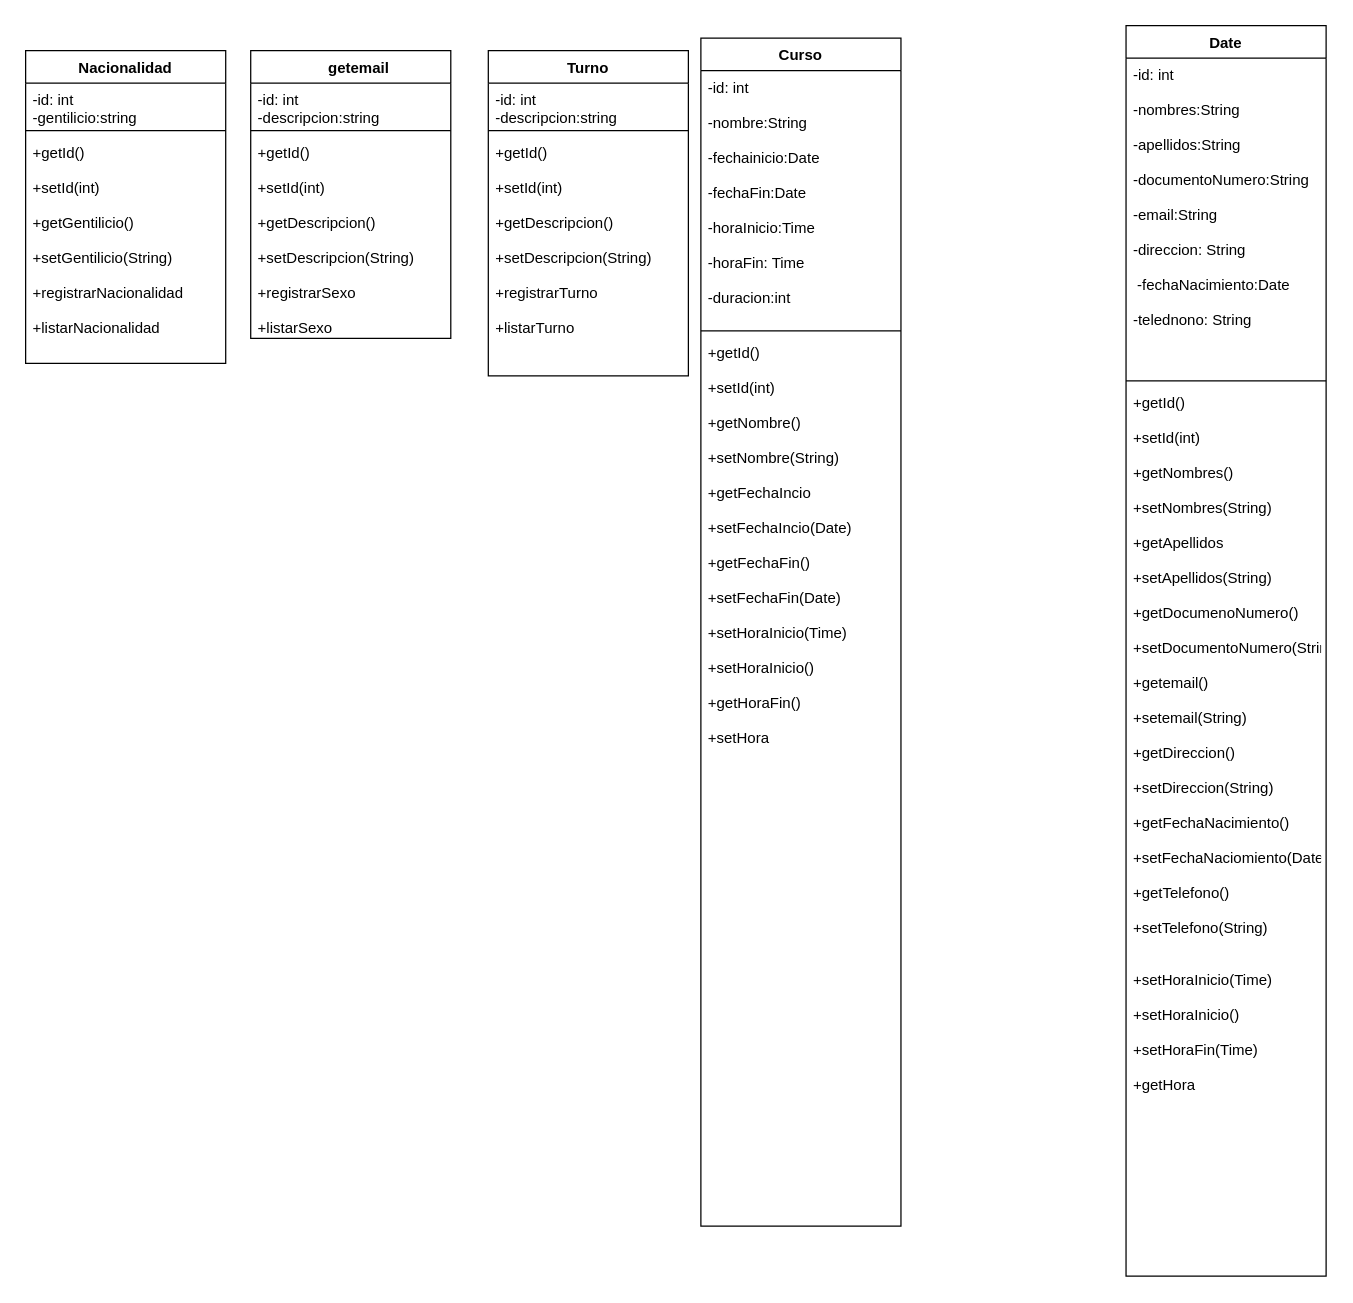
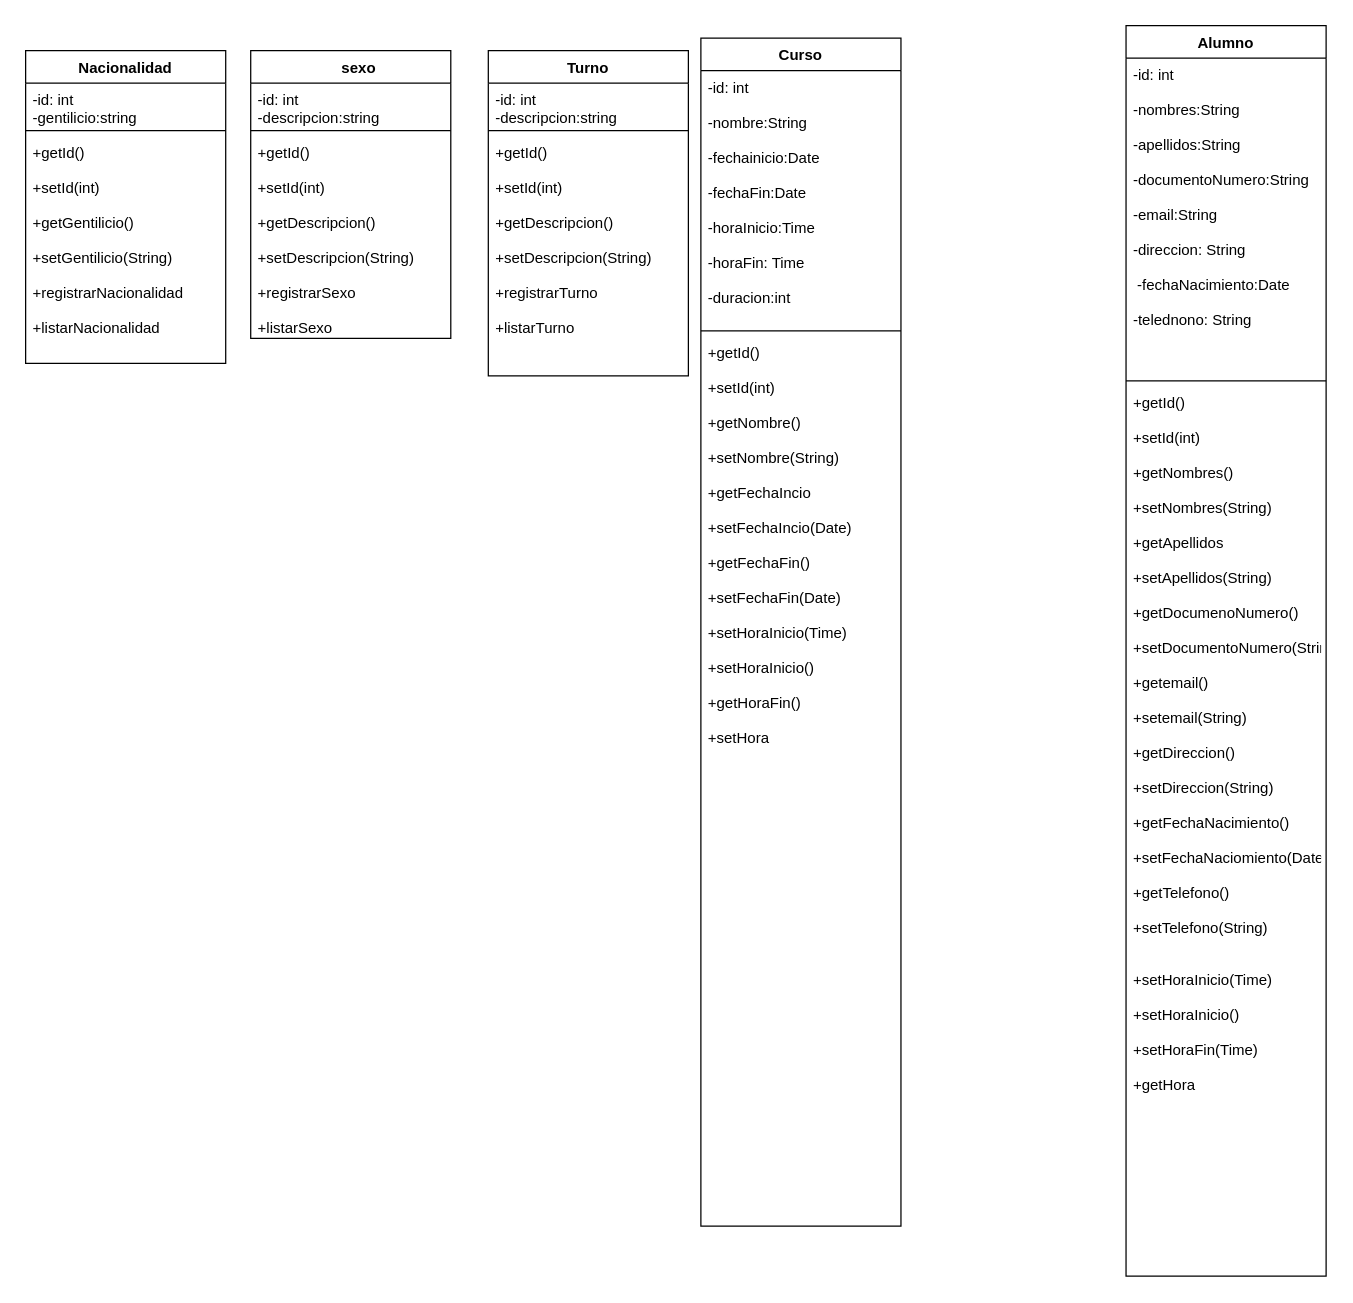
node "Date": label "Date" -> "Alumno"
node "getemail": label "getemail" -> "sexo"
